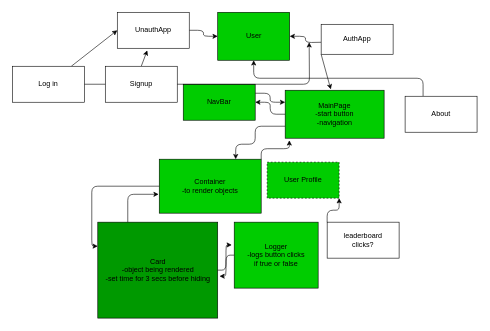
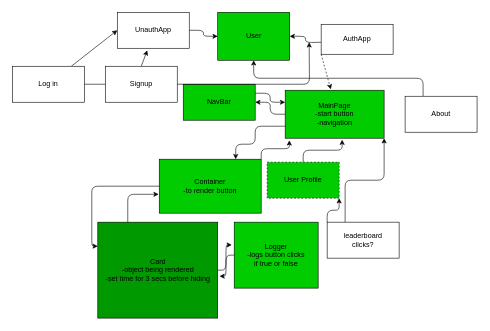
edge "AuthApp" -> "MainPage -start button -navigation": style solid -> dashed
edge "User Profile" -> "MainPage -start button -navigation": added
edge "leaderboard clicks?" -> "MainPage -start button -navigation": added
node "Container -to render objects": label "Container -to render objects" -> "Container -to render button"
